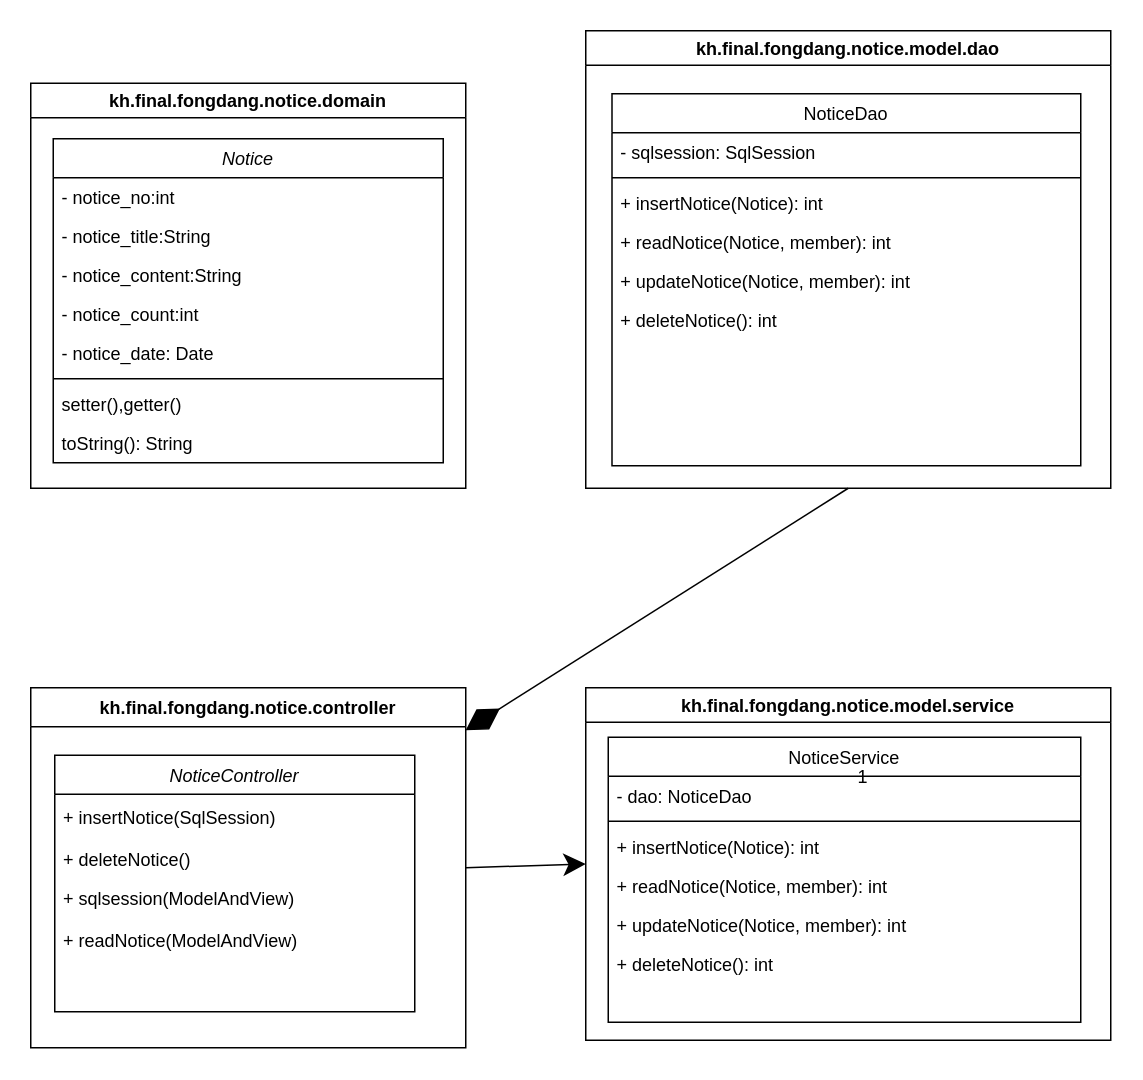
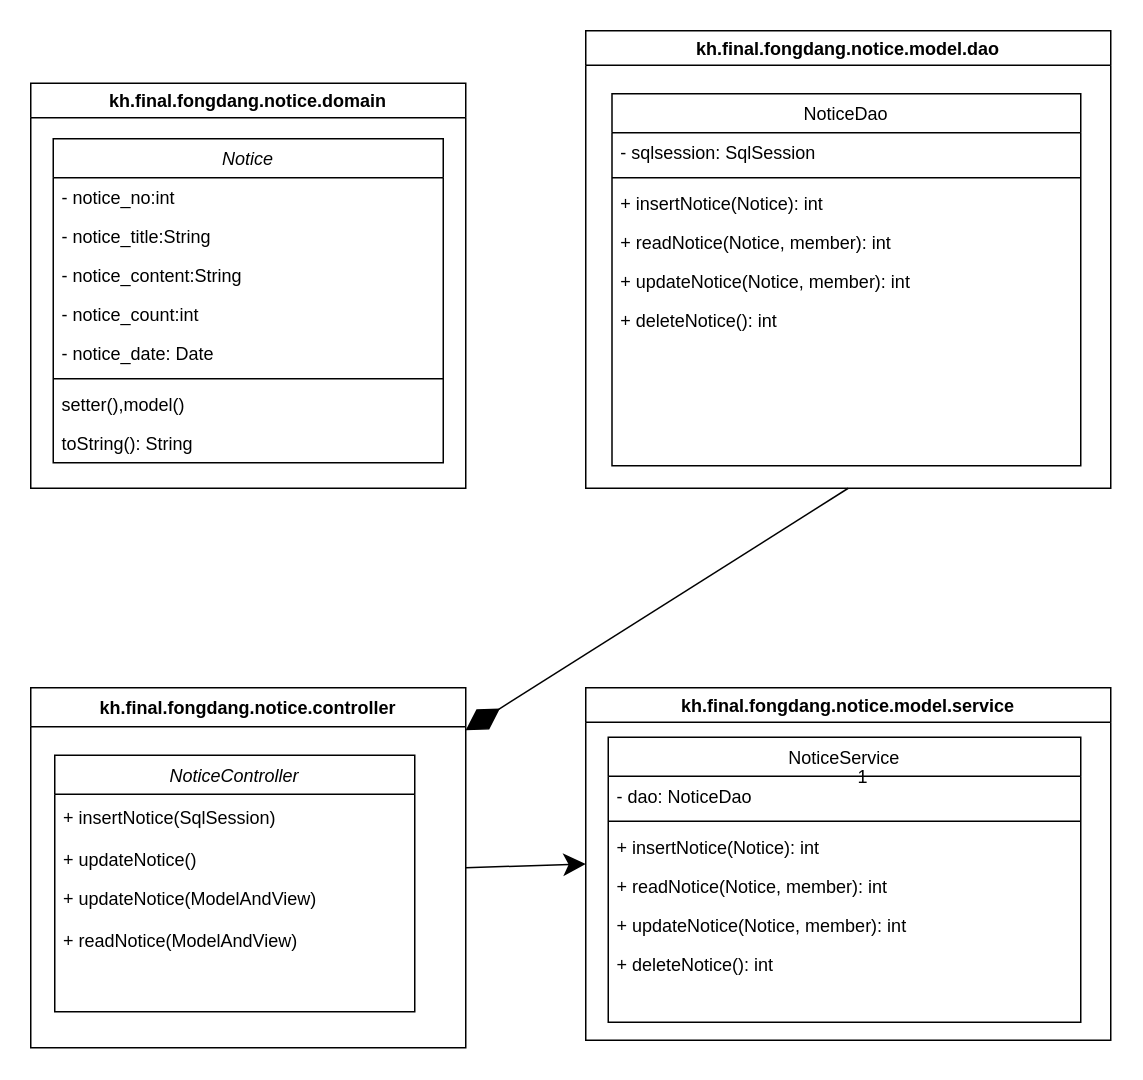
node "setter(),getter()": label "setter(),getter()" -> "setter(),model()"
node "+ deleteNotice()": label "+ deleteNotice()" -> "+ updateNotice()"
node "+ sqlsession(ModelAndView)": label "+ sqlsession(ModelAndView)" -> "+ updateNotice(ModelAndView)"
